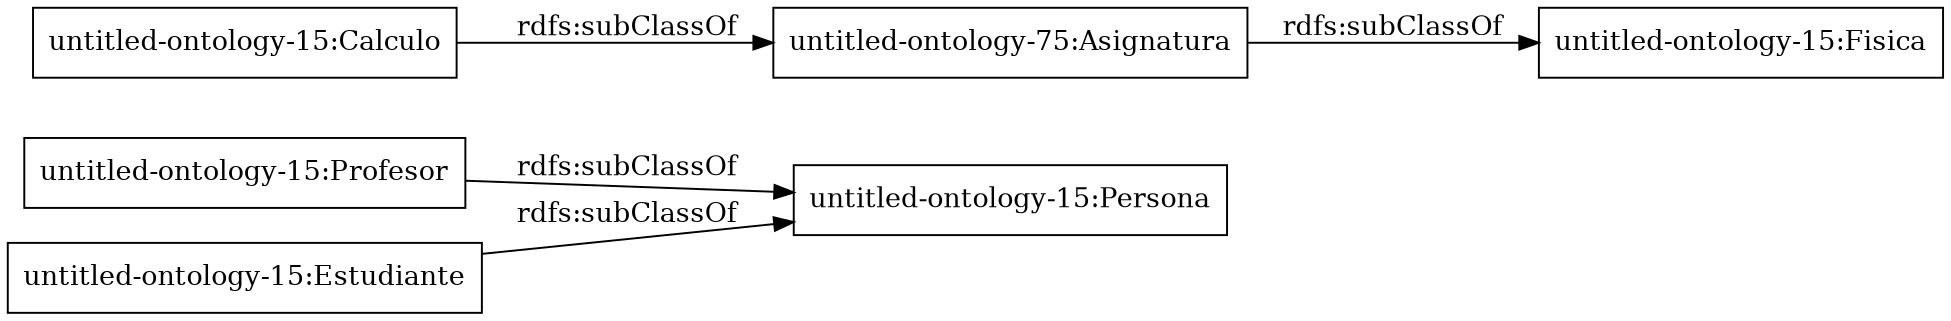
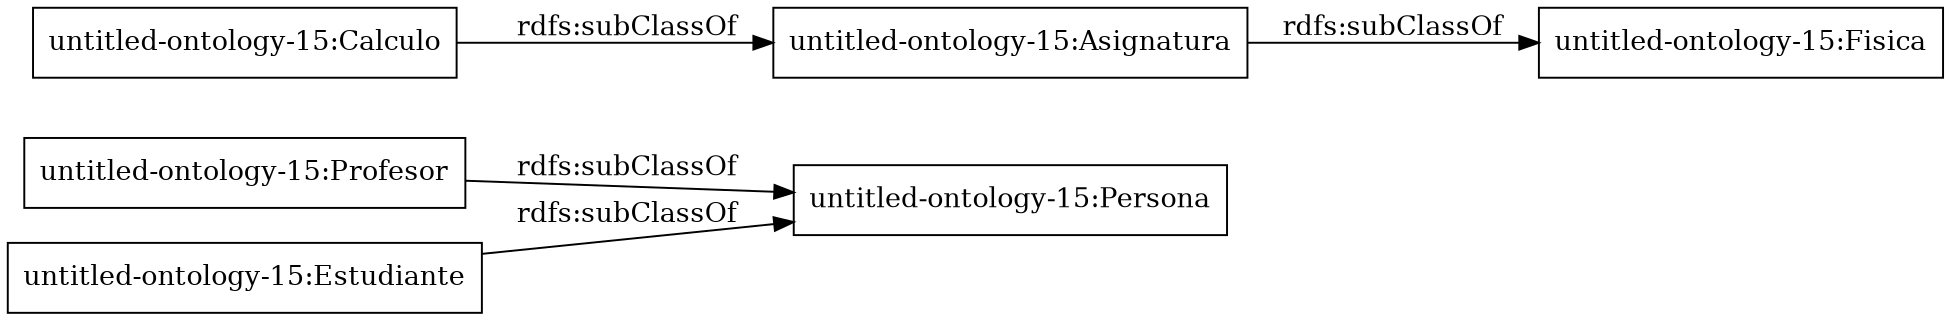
node "untitled-ontology-75:Asignatura": label "untitled-ontology-75:Asignatura" -> "untitled-ontology-15:Asignatura"
